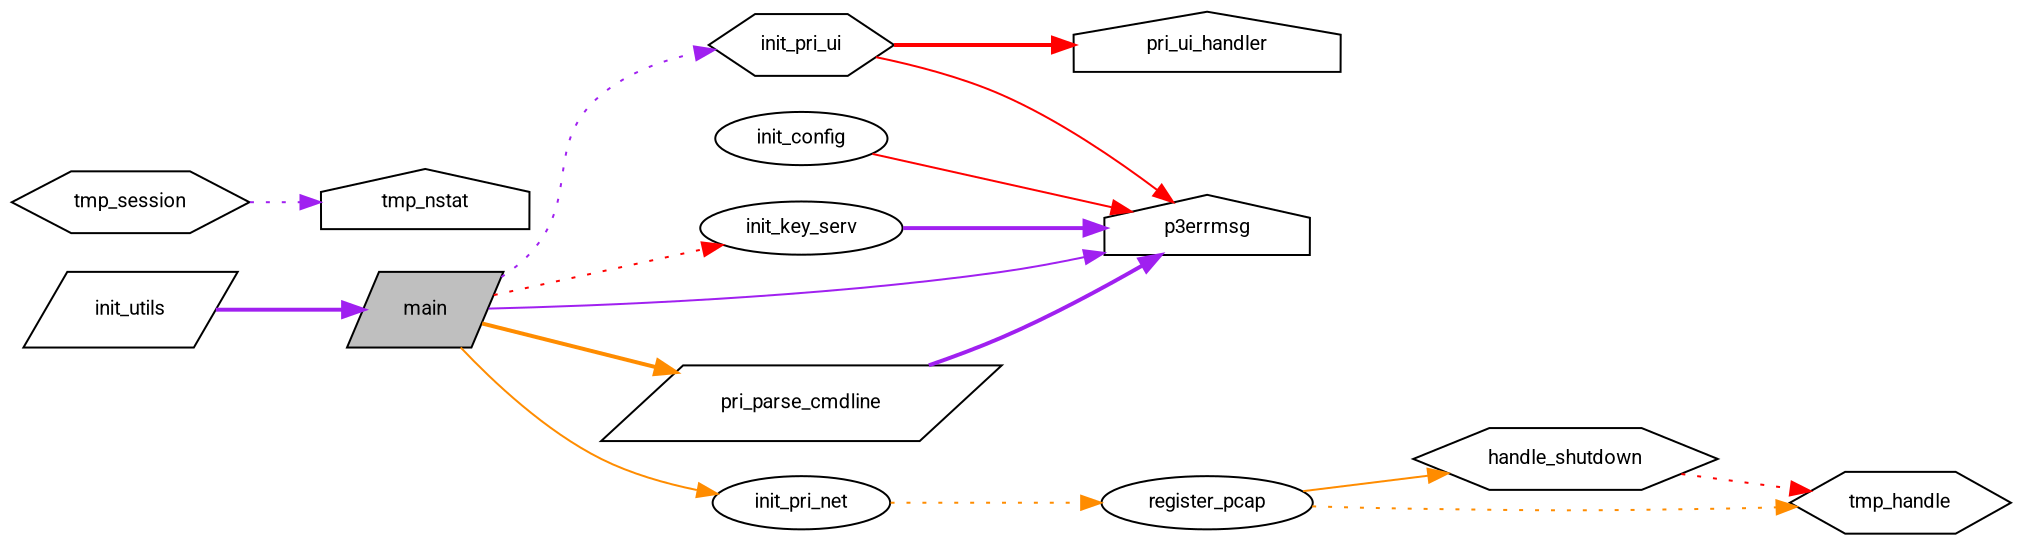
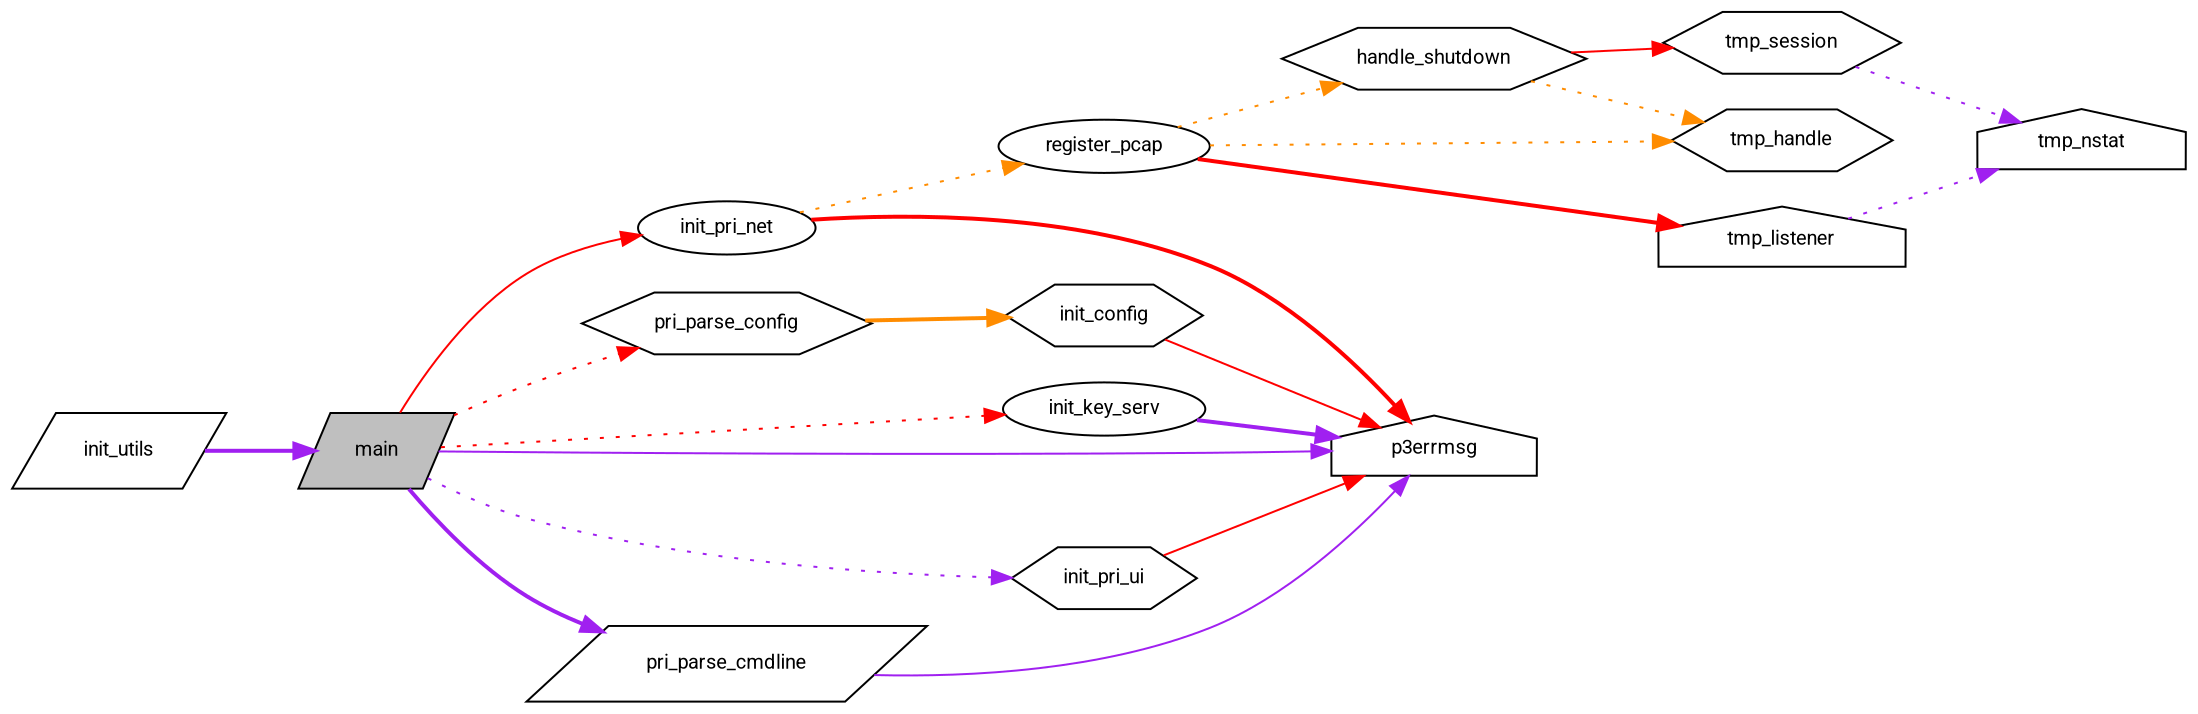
node "pri_ui_handler": removed
edge "handle_shutdown" -> "tmp_session": added
node "init_config": shape ellipse -> hexagon
node "tmp_listener": added
edge "init_pri_net" -> "p3errmsg": added
edge "pri_parse_cmdline" -> "p3errmsg": style bold -> solid
node "pri_parse_config": added
edge "main" -> "pri_parse_cmdline": color darkorange -> purple
edge "main" -> "init_pri_net": color darkorange -> red
edge "handle_shutdown" -> "tmp_handle": color red -> darkorange
edge "register_pcap" -> "handle_shutdown": style solid -> dotted
